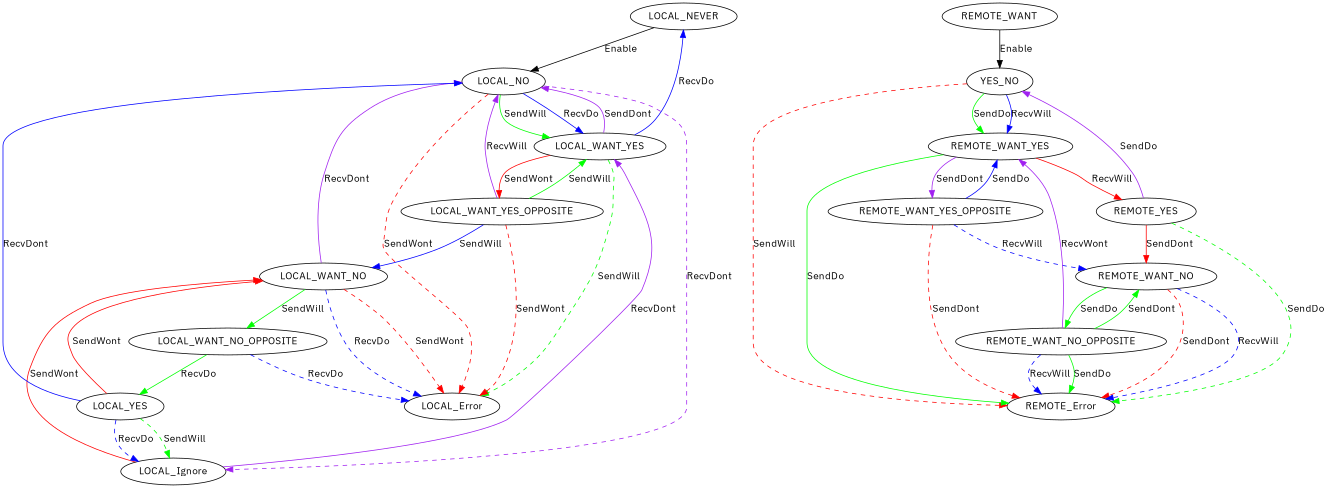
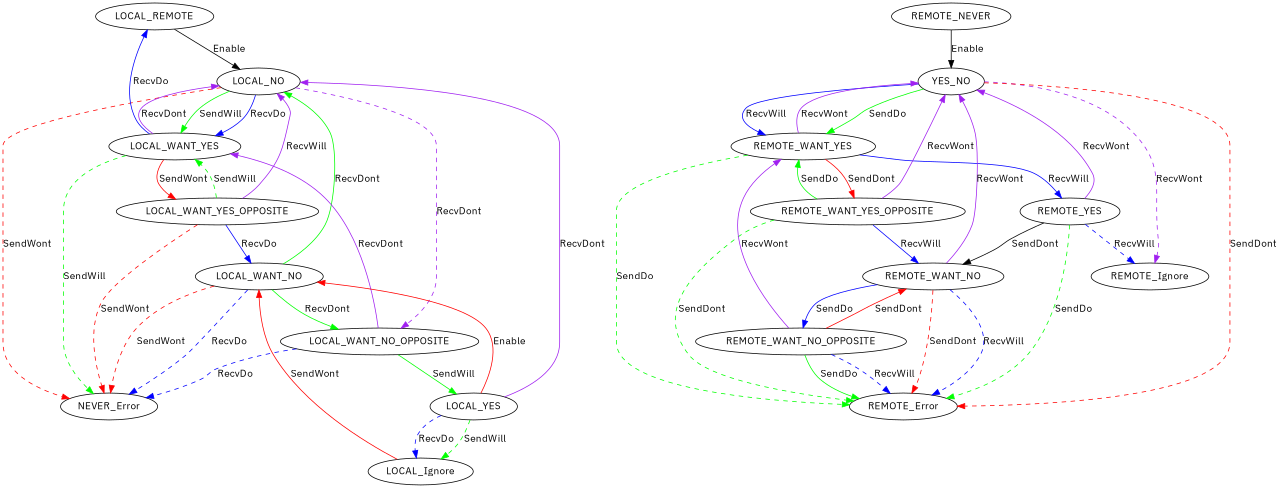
node "LOCAL_NEVER": label "LOCAL_NEVER" -> "LOCAL_REMOTE"
node "REMOTE_WANT": label "REMOTE_WANT" -> "REMOTE_NEVER"
edge "REMOTE_WANT_YES" -> "YES_NO": added, label "RecvWont"
edge "LOCAL_YES" -> "LOCAL_NO": color blue -> purple
edge "LOCAL_WANT_YES" -> "LOCAL_NO": label "SendDont" -> "RecvDont"
edge "LOCAL_WANT_NO" -> "LOCAL_NO": color purple -> green
edge "REMOTE_YES" -> "YES_NO": label "SendDo" -> "RecvWont"
edge "REMOTE_WANT_YES_OPPOSITE" -> "YES_NO": added, label "RecvWont"
edge "REMOTE_WANT_YES" -> "REMOTE_WANT_YES_OPPOSITE": color purple -> red
edge "REMOTE_WANT_YES" -> "REMOTE_YES": color red -> blue
edge "LOCAL_WANT_YES_OPPOSITE" -> "LOCAL_WANT_YES": style solid -> dashed
edge "REMOTE_WANT_NO" -> "YES_NO": added, label "RecvWont"
edge "REMOTE_WANT_YES_OPPOSITE" -> "REMOTE_WANT_YES": color blue -> green
edge "REMOTE_YES" -> "REMOTE_WANT_NO": color red -> black
edge "LOCAL_WANT_YES_OPPOSITE" -> "LOCAL_WANT_NO": label "SendWill" -> "RecvDo"
edge "YES_NO" -> "REMOTE_Error": label "SendWill" -> "SendDont"
edge "REMOTE_WANT_YES_OPPOSITE" -> "REMOTE_WANT_NO": style dashed -> solid
node "REMOTE_Ignore": added
edge "REMOTE_WANT_NO" -> "REMOTE_WANT_NO_OPPOSITE": color green -> blue
edge "REMOTE_WANT_YES" -> "REMOTE_Error": style solid -> dashed
edge "LOCAL_WANT_NO" -> "LOCAL_WANT_NO_OPPOSITE": label "SendWill" -> "RecvDont"
edge "REMOTE_WANT_NO_OPPOSITE" -> "REMOTE_WANT_NO": color green -> red
edge "REMOTE_WANT_YES_OPPOSITE" -> "REMOTE_Error": color red -> green
edge "LOCAL_YES" -> "LOCAL_WANT_NO": label "SendWont" -> "Enable"
edge "LOCAL_WANT_NO_OPPOSITE" -> "LOCAL_YES": label "RecvDo" -> "SendWill"
node "LOCAL_Error": label "LOCAL_Error" -> "NEVER_Error"
edge "LOCAL_Ignore" -> "LOCAL_WANT_YES": now "LOCAL_WANT_NO_OPPOSITE" -> "LOCAL_WANT_YES"
edge "LOCAL_NO" -> "LOCAL_Ignore": now "LOCAL_NO" -> "LOCAL_WANT_NO_OPPOSITE"
